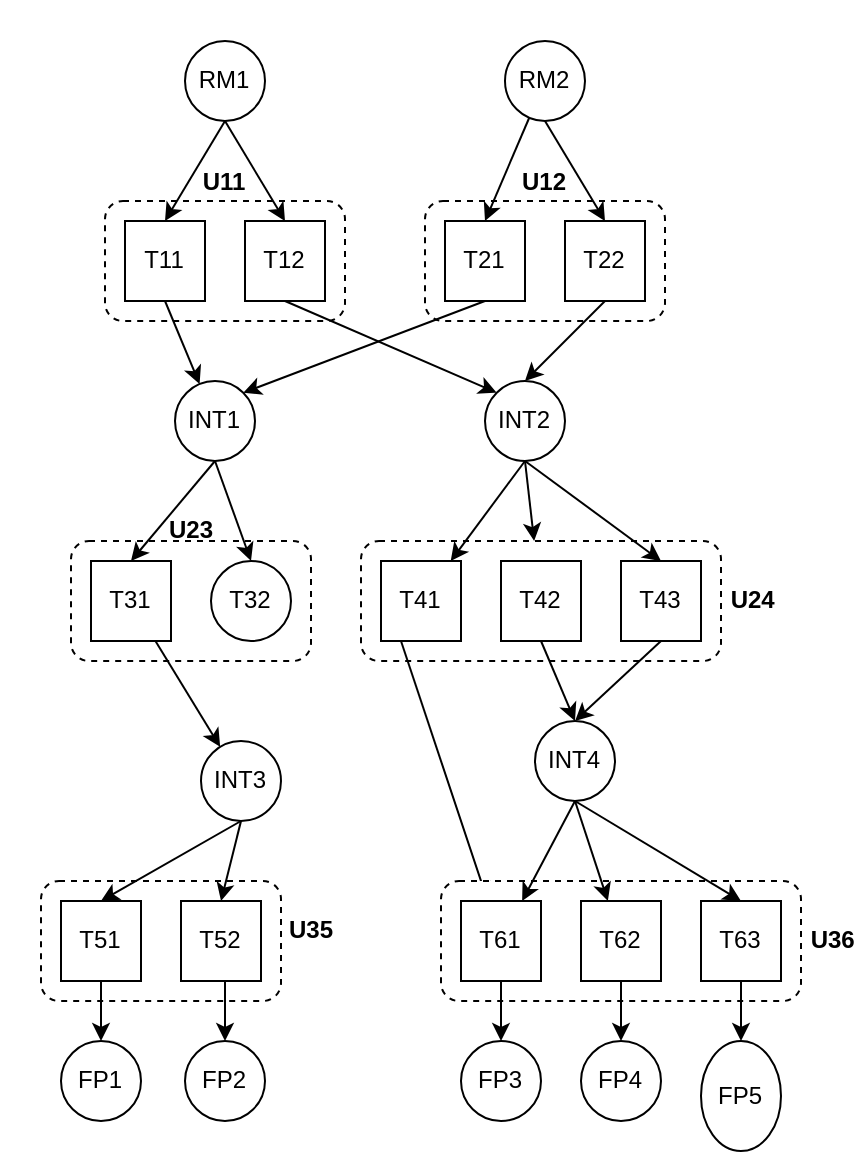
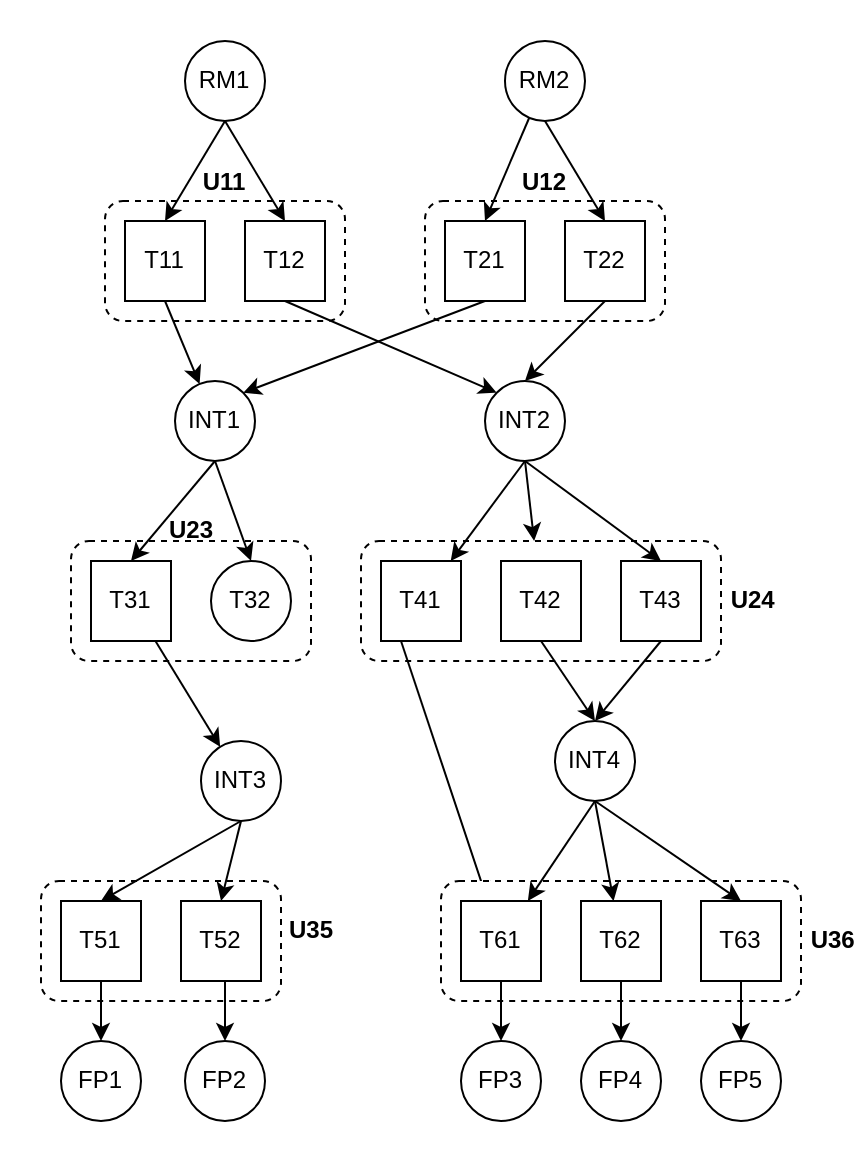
node "INT4": moved (575, 761) -> (595, 761)
node "FP5": size 80x110 -> 80x80
